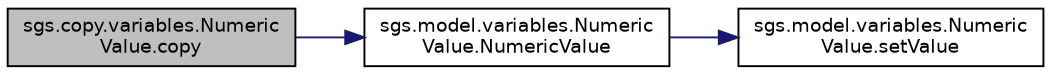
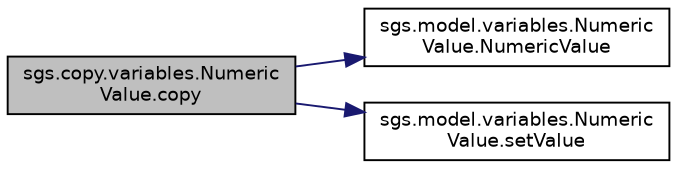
edge "sgs.model.variables.Numeric Value.NumericValue" -> "sgs.model.variables.Numeric Value.setValue": now "sgs.copy.variables.Numeric Value.copy" -> "sgs.model.variables.Numeric Value.setValue"
